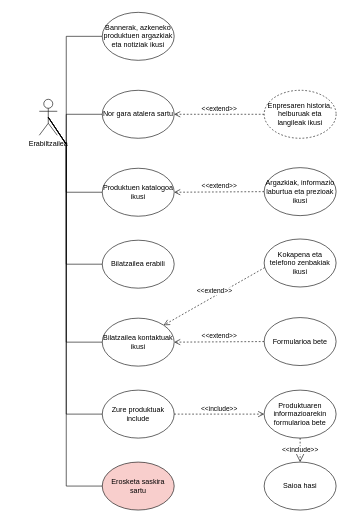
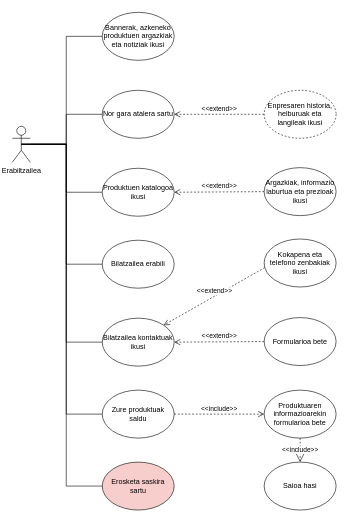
node "Erabiltzailea": moved (48, 117) -> (21, 144)
node "Zure produktuak include": label "Zure produktuak include" -> "Zure produktuak saldu"
